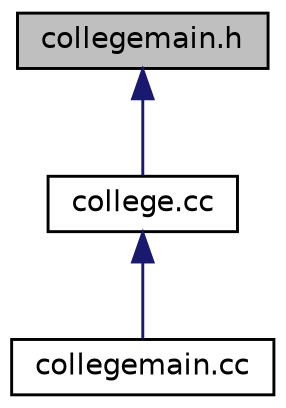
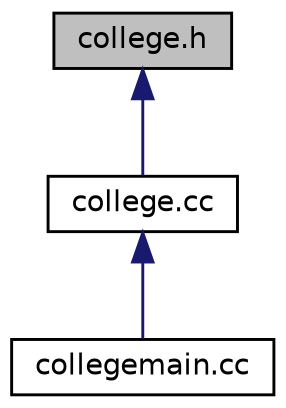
node "collegemain.h": label "collegemain.h" -> "college.h"
